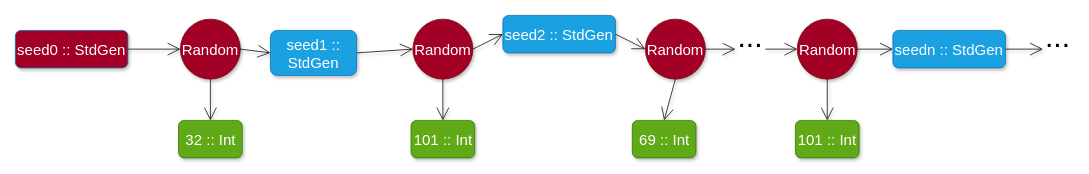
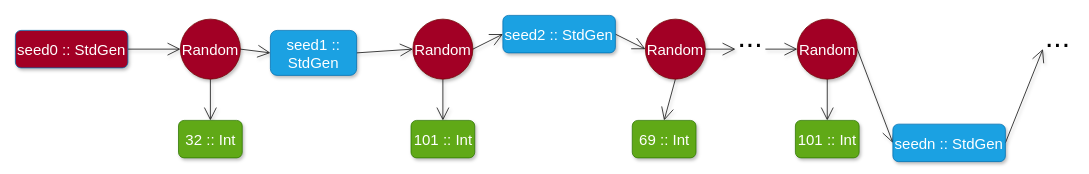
node "seedn :: StdGen": moved (949, 49) -> (949, 143)
